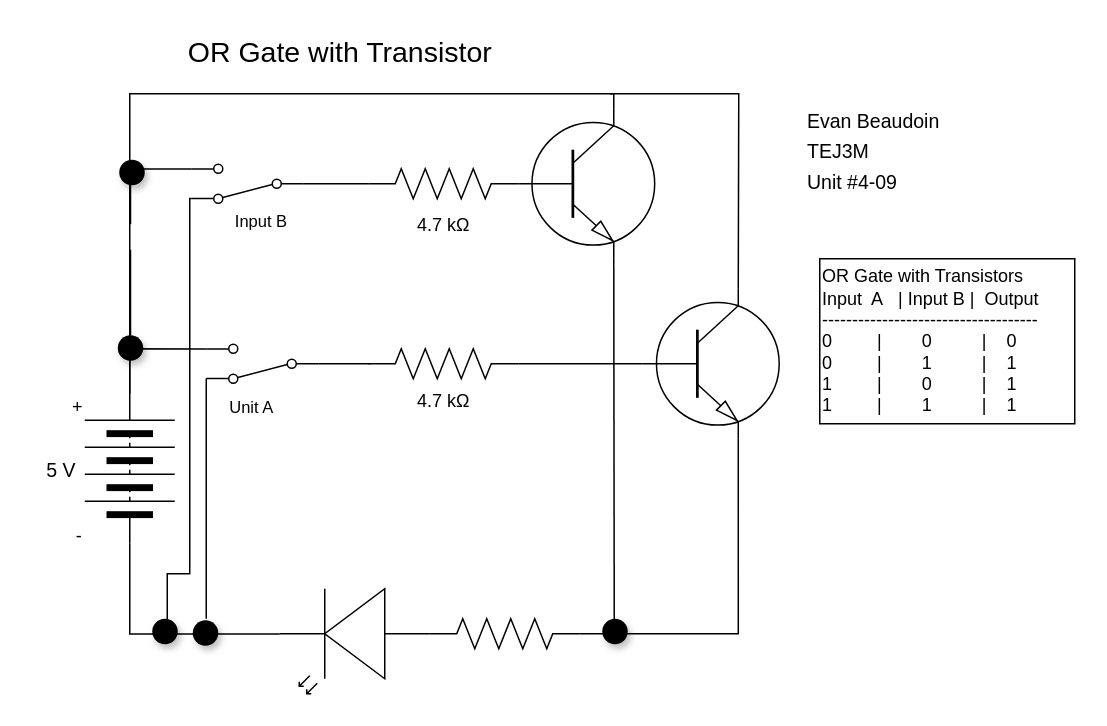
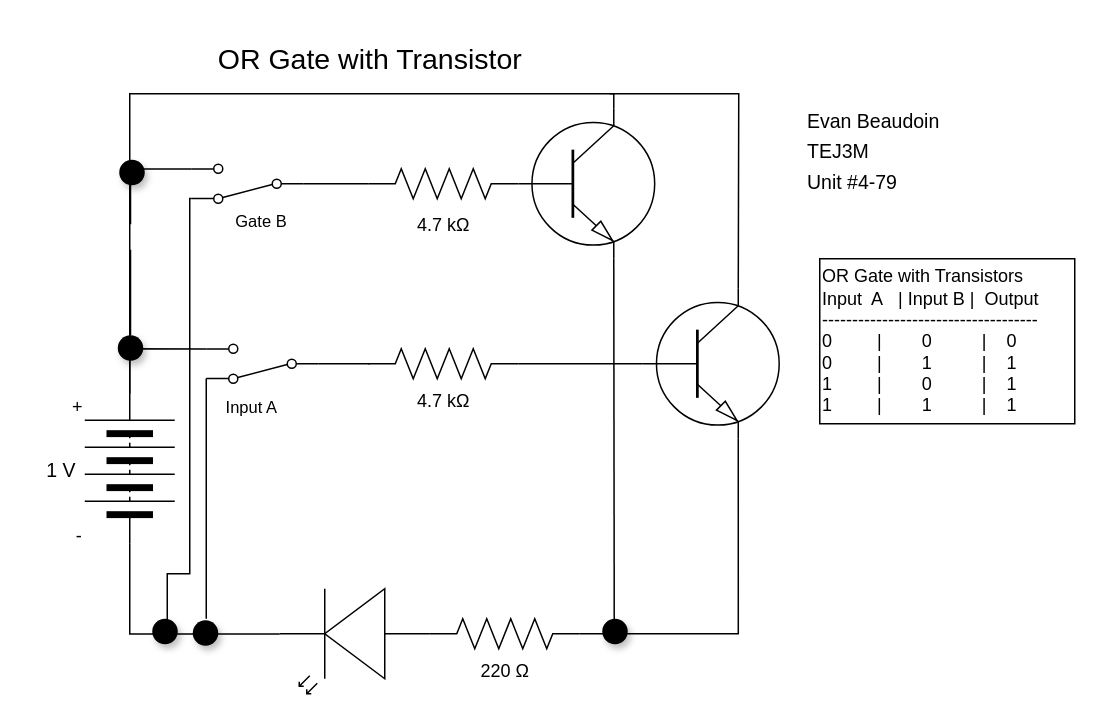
node "OR Gate with Transistor": moved (340, 53) -> (370, 61)
node "Evan BeaudoinTEJ3M Unit #4-09": label "Evan BeaudoinTEJ3M Unit #4-09" -> "Evan BeaudoinTEJ3M Unit #4-79"
node "Input B": label "Input B" -> "Gate B"
node "Unit A": label "Unit A" -> "Input A"
node "5 V": label "5 V" -> "1 V"
node "220 Ω": added
